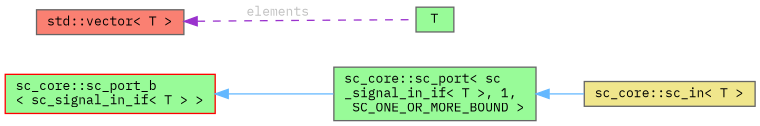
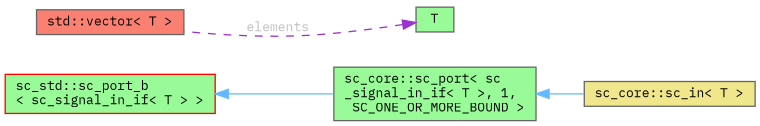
edge "T" -> "std::vector< T >": reversed
node "sc_core::sc_port_b < sc_signal_in_if< T > >": label "sc_core::sc_port_b < sc_signal_in_if< T > >" -> "sc_std::sc_port_b < sc_signal_in_if< T > >"
